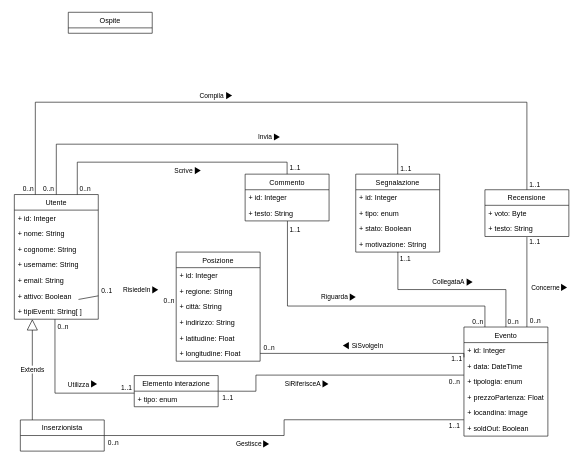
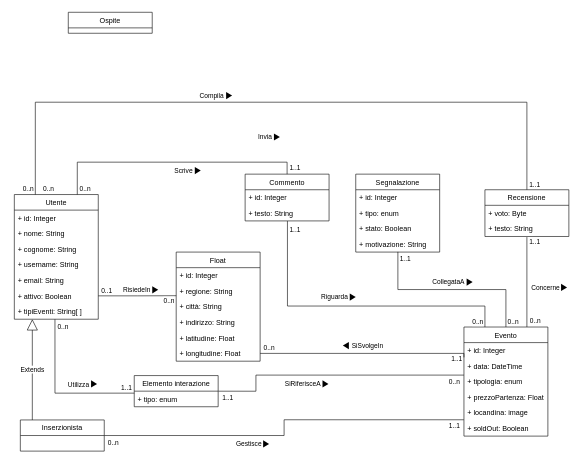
edge "Segnalazione" -- "Utente": removed, label "1..1"
node "Posizione": label "Posizione" -> "Float"
edge "+ attivo: Boolean" -- "0..1": now "+ attivo: Boolean" -- "+ regione: String"
